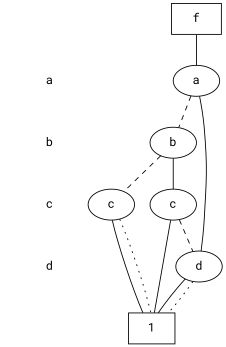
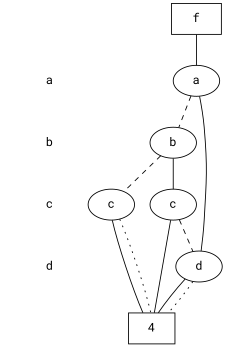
node "1": label "1" -> "4"
